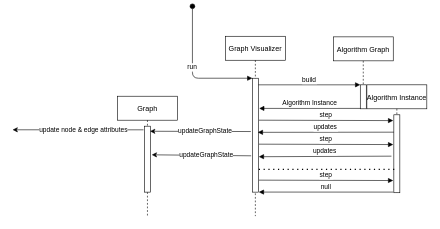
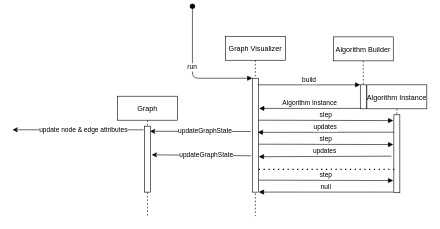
node "Algorithm Graph": label "Algorithm Graph" -> "Algorithm Builder"
